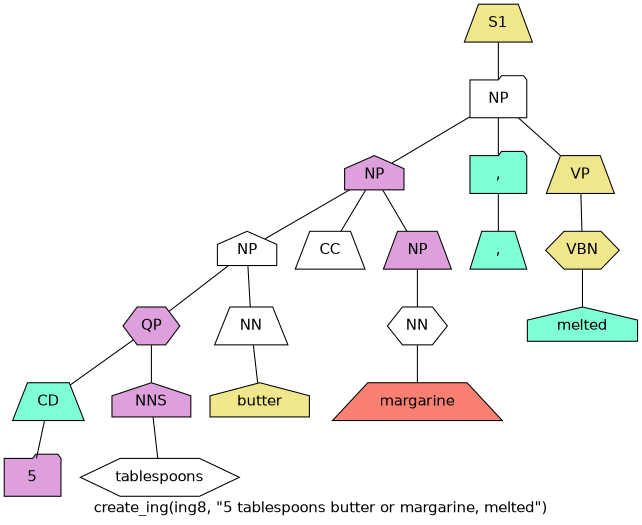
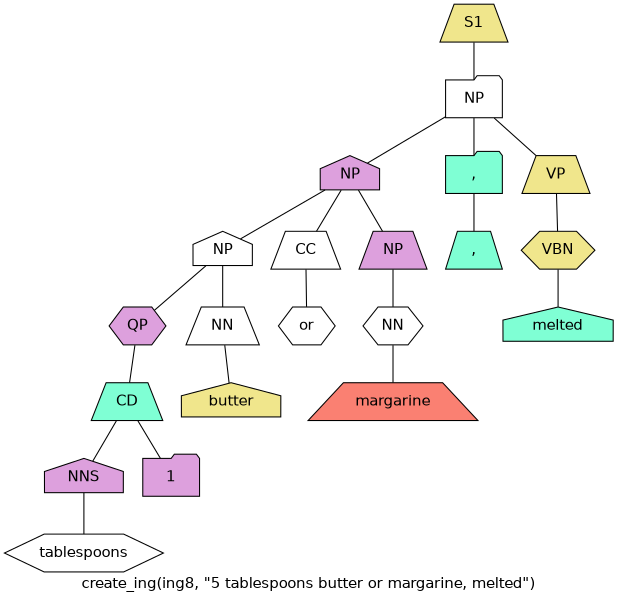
node "or": added
edge "QP" -- "NNS": now "CD" -- "NNS"
node "5": label "5" -> "1"
